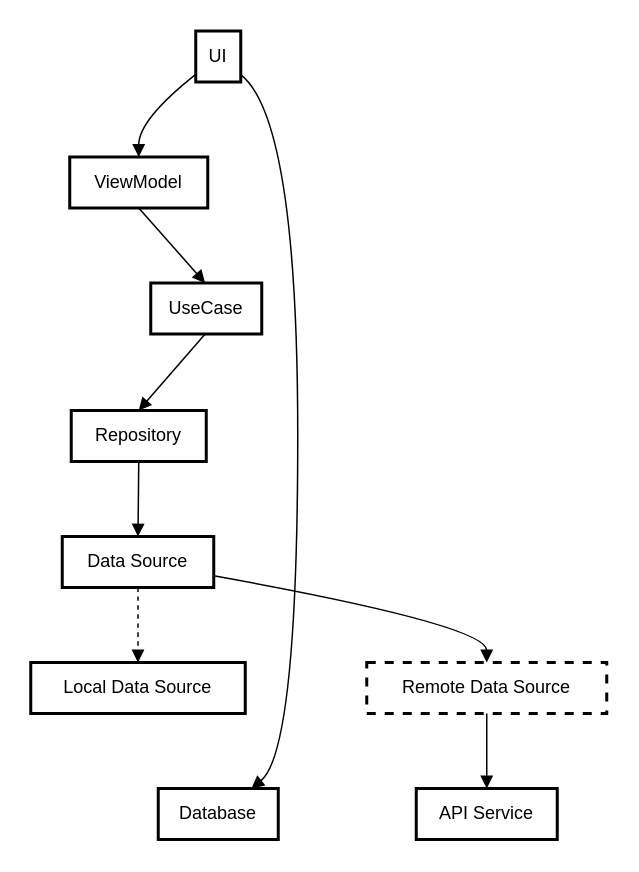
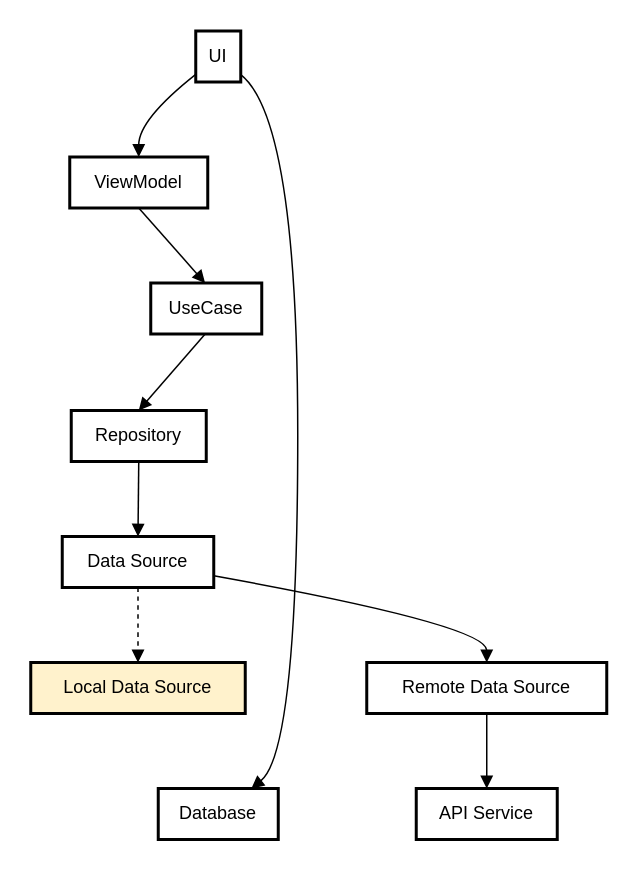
node "Local Data Source": fillcolor #ffffff -> #fff2cc
node "Remote Data Source": style dashed -> solid
